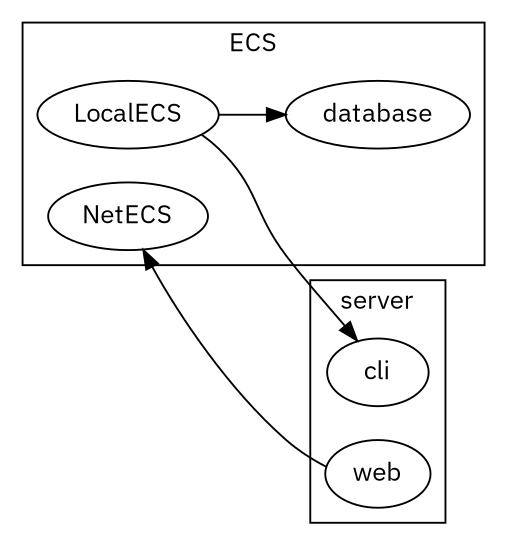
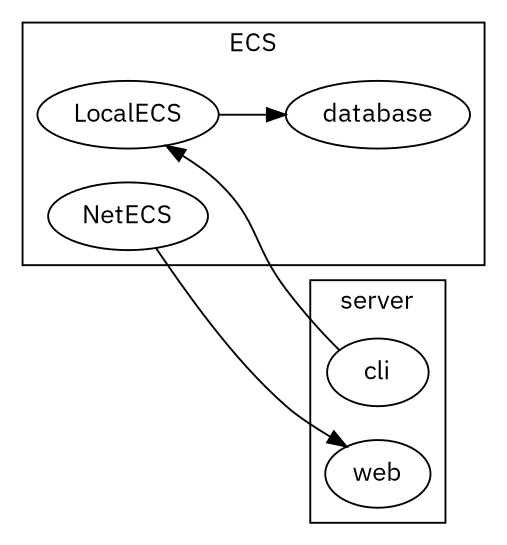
edge "LocalECS" -> "cli": reversed
edge "web" -> "NetECS": reversed
